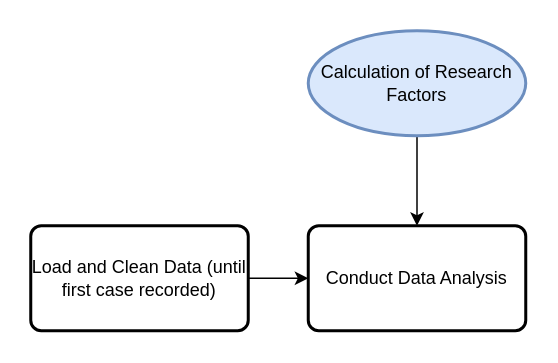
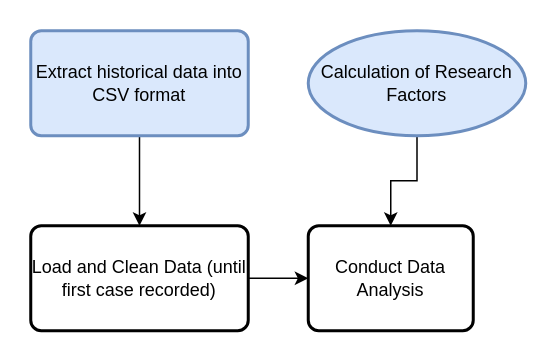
node "Extract historical data into CSV format": added
edge "Extract historical data into CSV format" -> "Load and Clean Data (until first case recorded)": added
node "Conduct Data Analysis": size 218x105 -> 165x105
